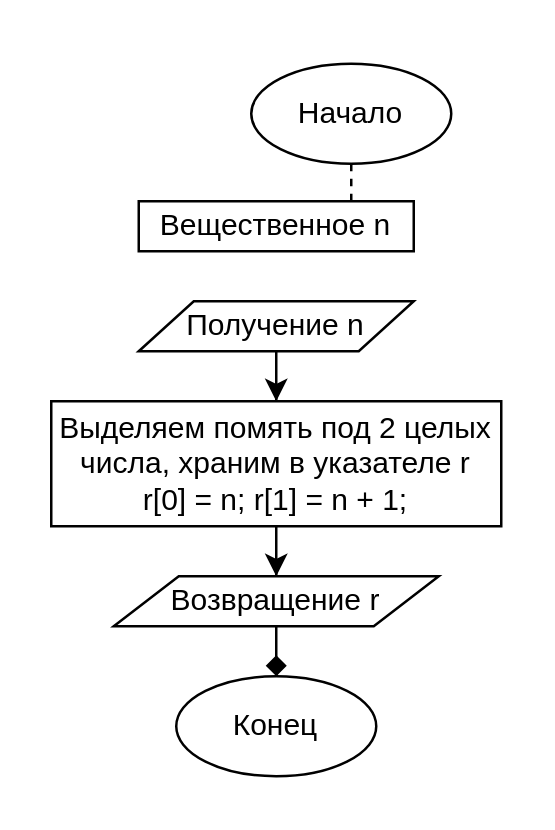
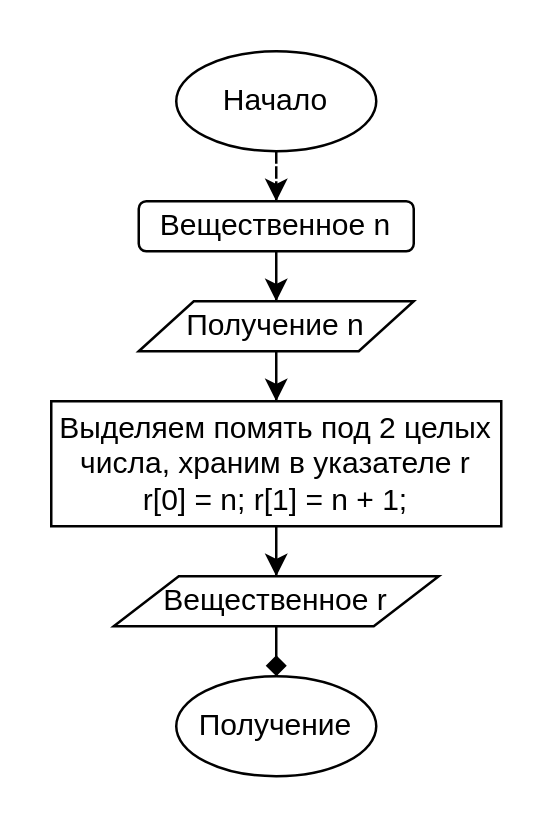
node "Начало": moved (351, 114) -> (276, 101)
node "Вещественное n": shape rectangle -> rounded rectangle
edge "Вещественное n" -> "Получение n": added
node "Возвращение r": label "Возвращение r" -> "Вещественное r"
node "Конец": label "Конец" -> "Получение"
